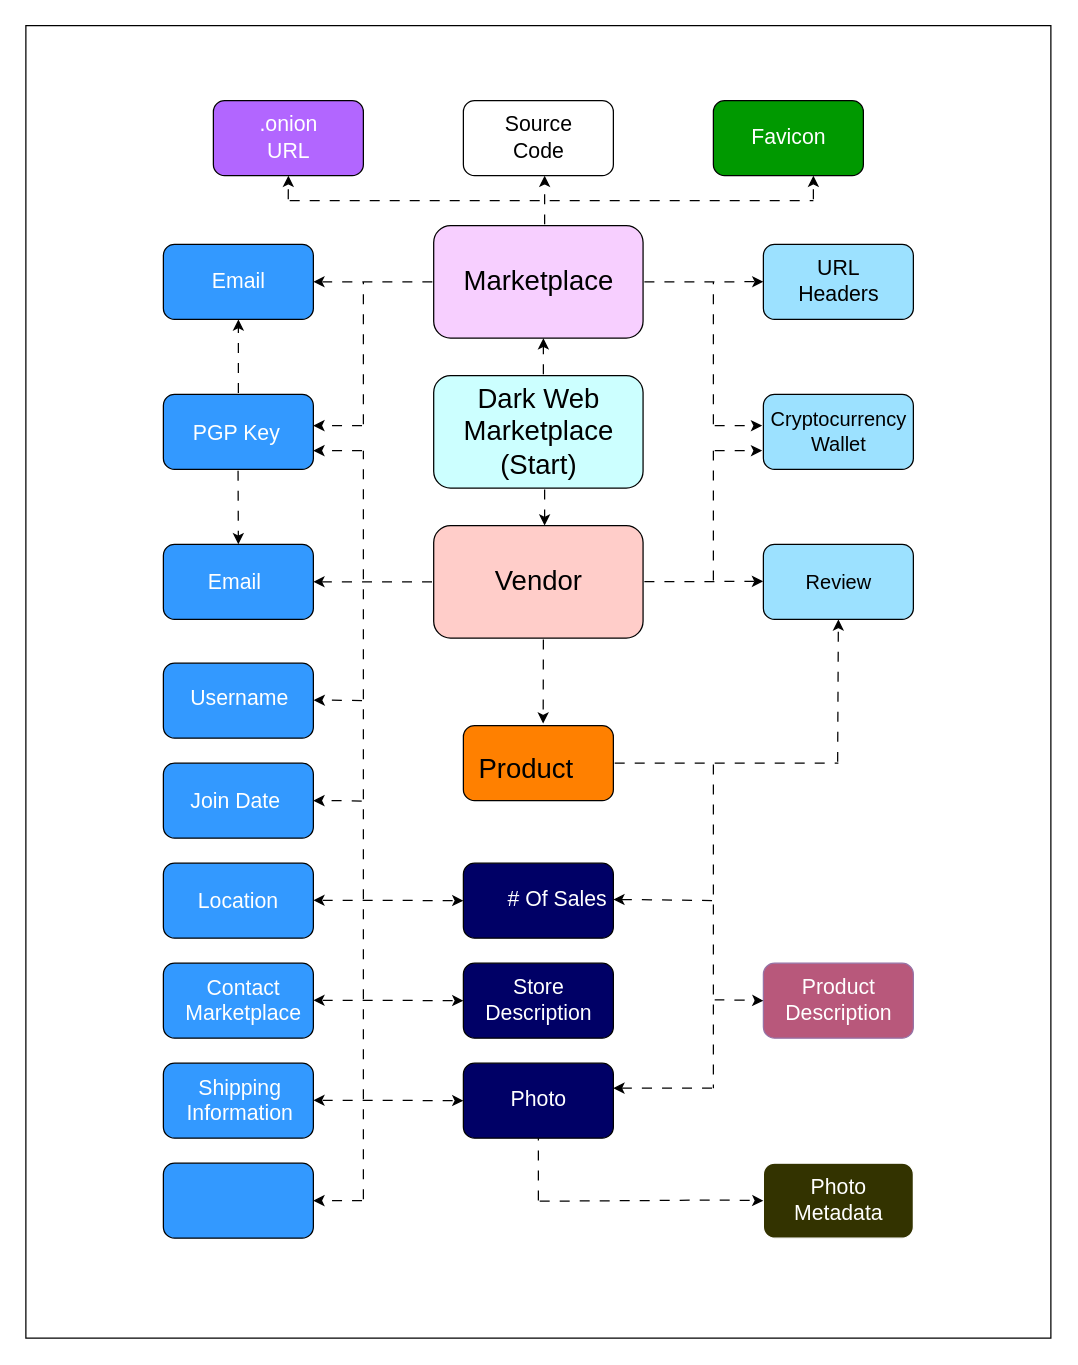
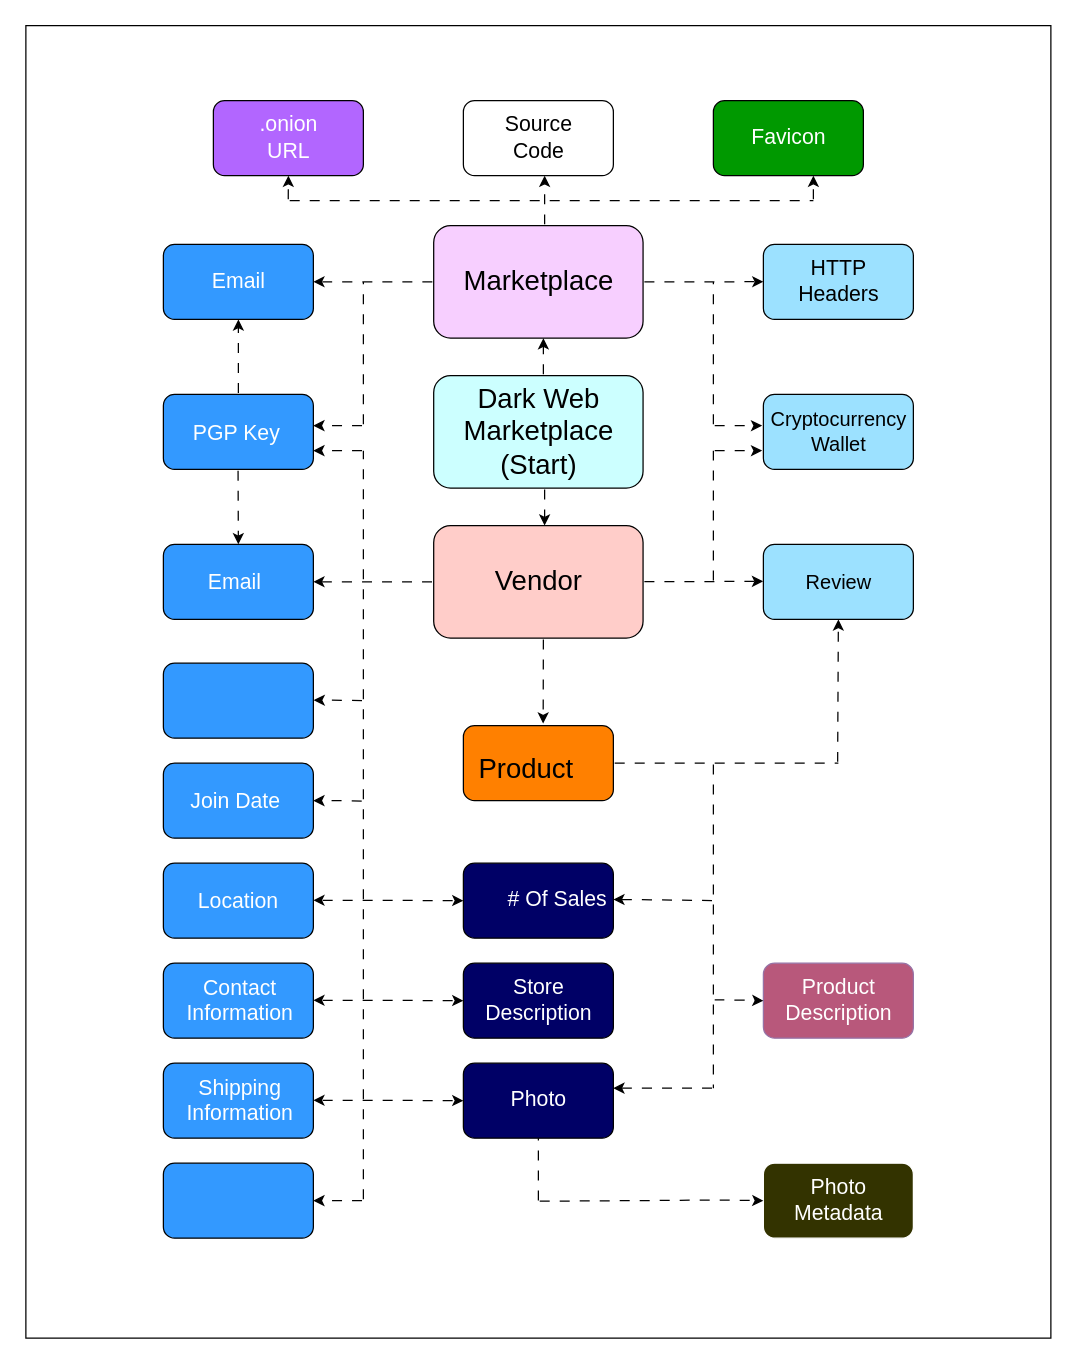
node "URL Headers": label "URL Headers" -> "HTTP Headers"
node "Username": removed
node "Contact Marketplace": label "Contact Marketplace" -> "Contact Information"
